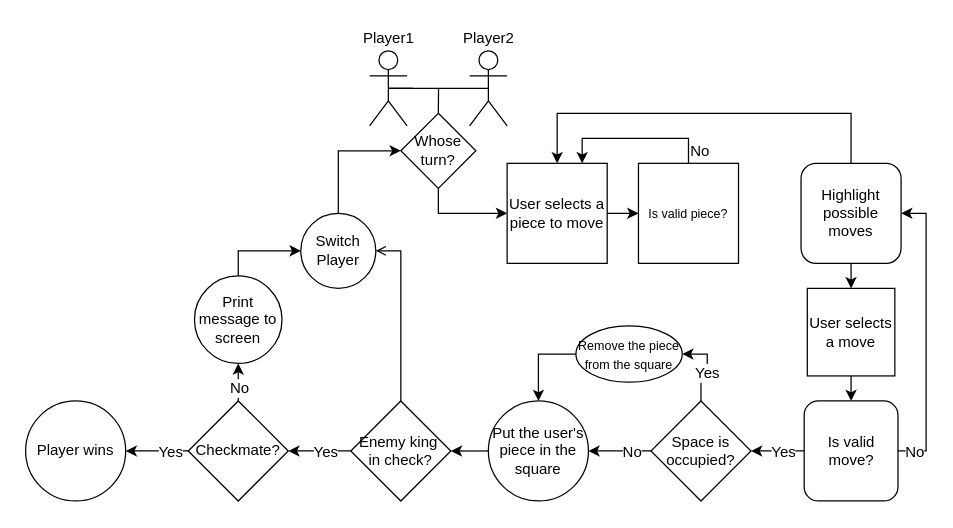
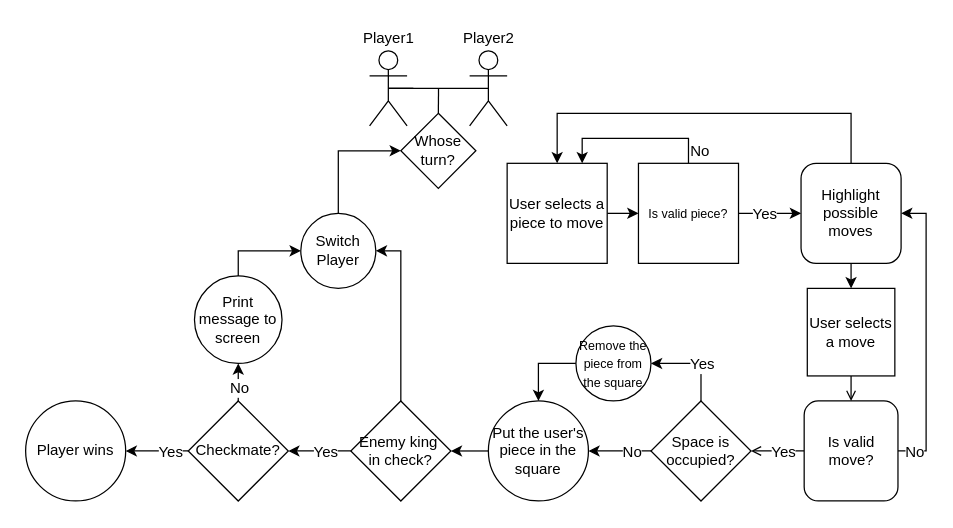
edge "Whose turn?" -> "User selects a piece to move": removed
edge "Is valid piece?" -> "Highlight possible moves": added, label "Yes"
edge "Enemy king in check?" -> "Switch Player": arrowhead open -> classic
node "Remove the piece from the square": size 106x56 -> 75x75
edge "User selects a move" -> "Is valid move?": arrowhead classic -> open
edge "Is valid move?" -> "Space is occupied?": arrowhead classic -> open
